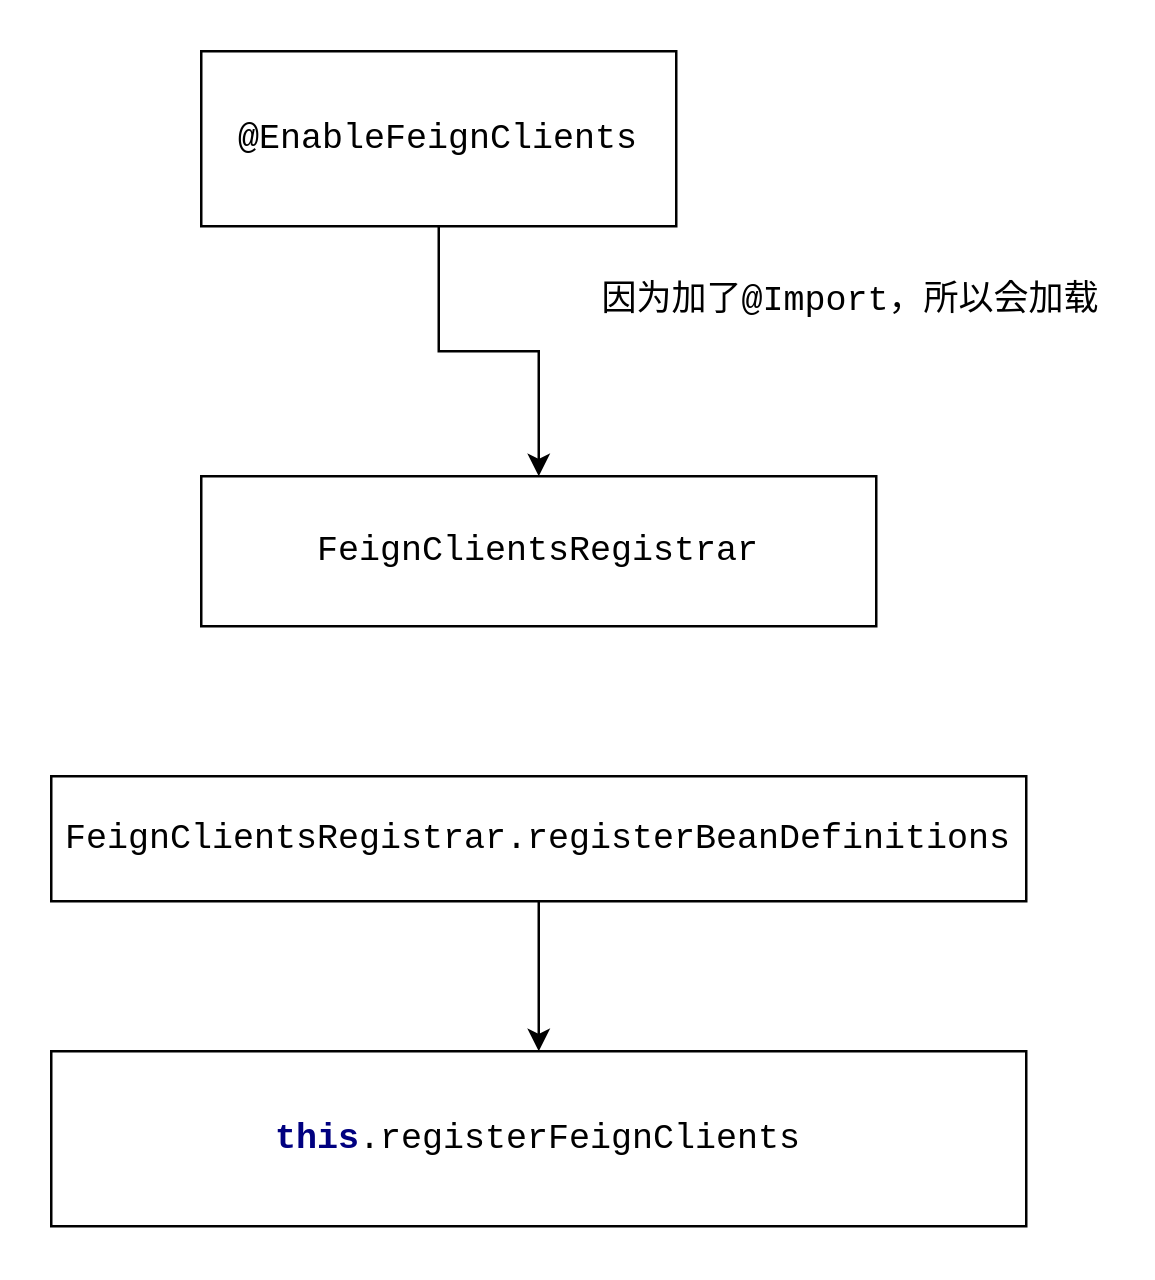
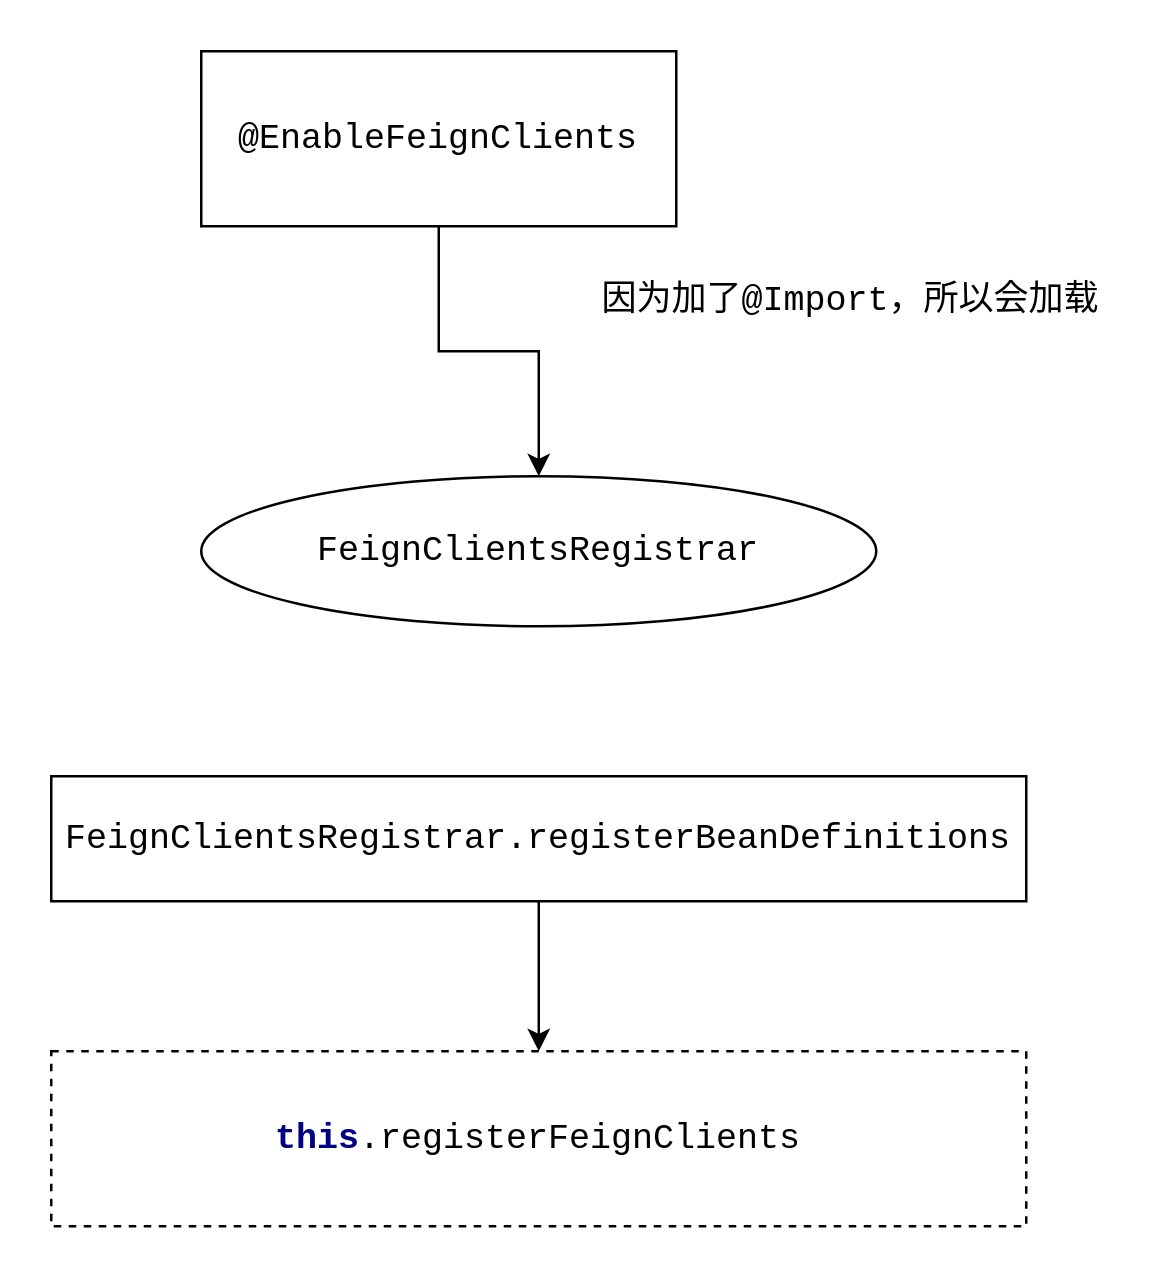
node "FeignClientsRegistrar": shape rectangle -> ellipse
node "this.registerFeignClients": style solid -> dashed
